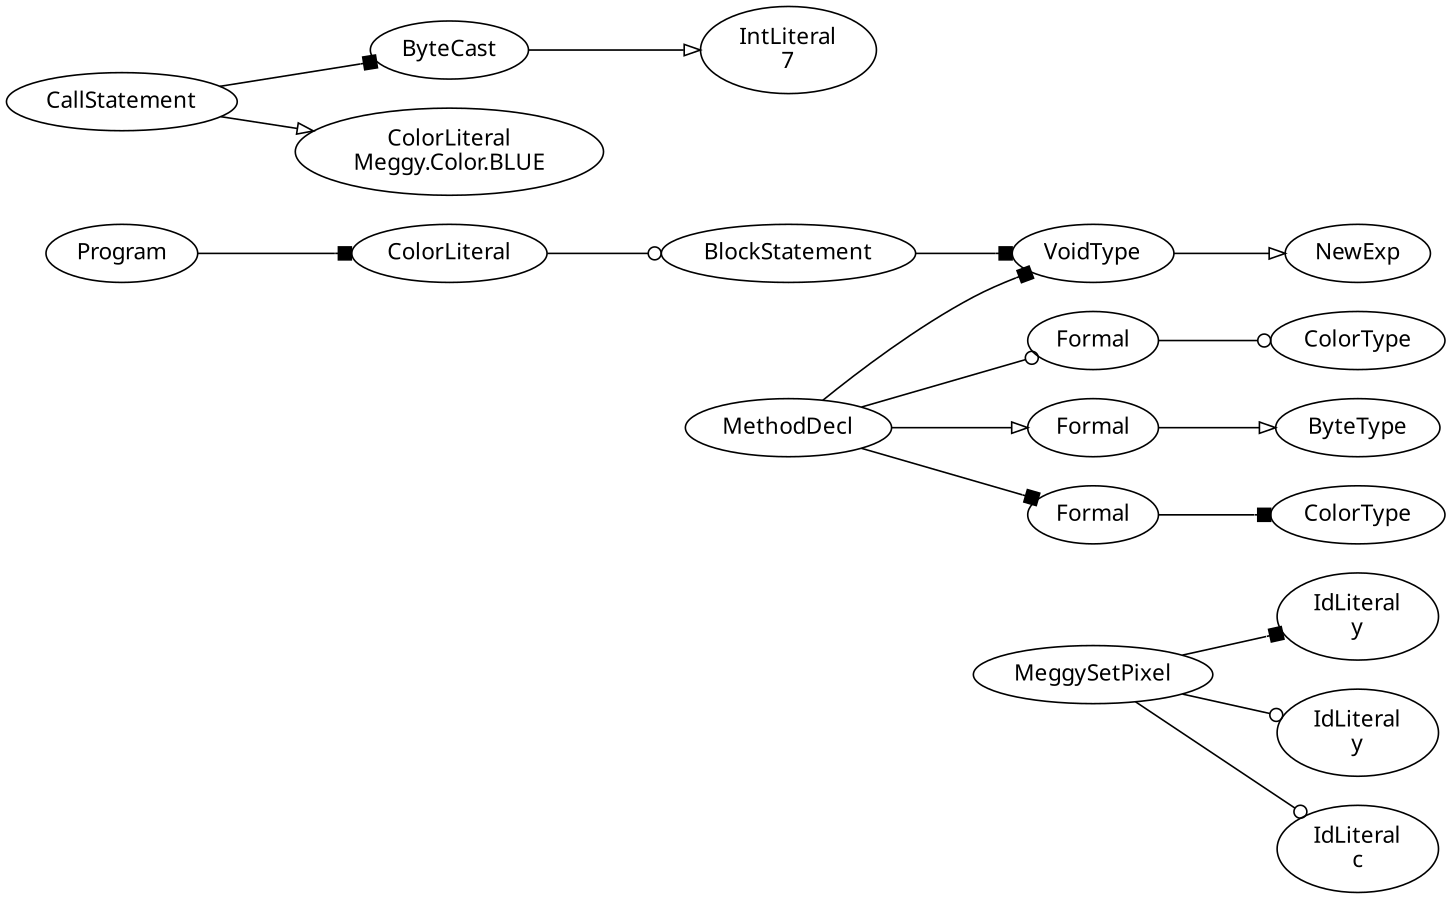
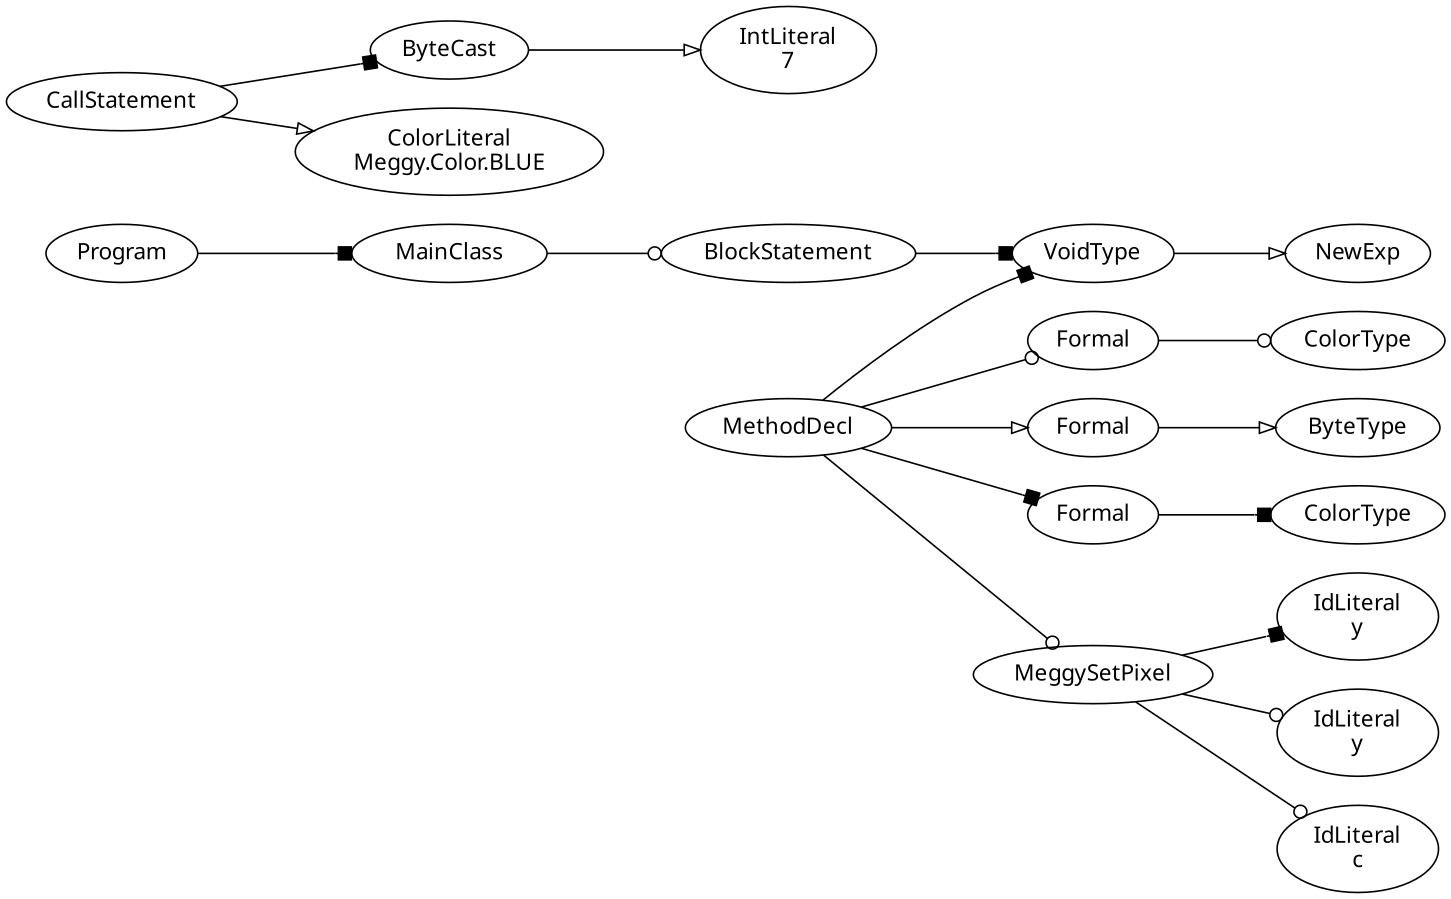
node "ColorLiteral": label "ColorLiteral" -> "MainClass"
edge "MethodDecl" -> "MeggySetPixel": added
